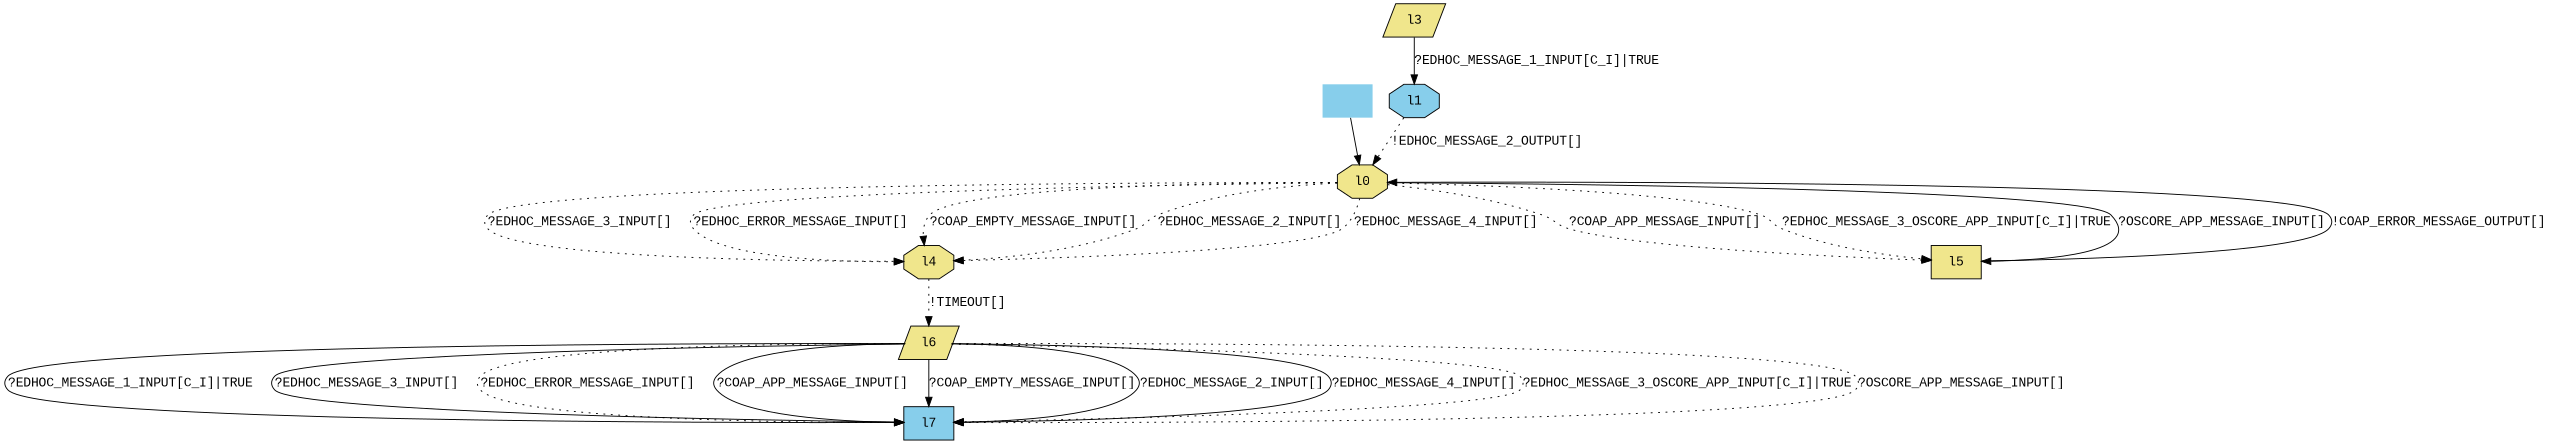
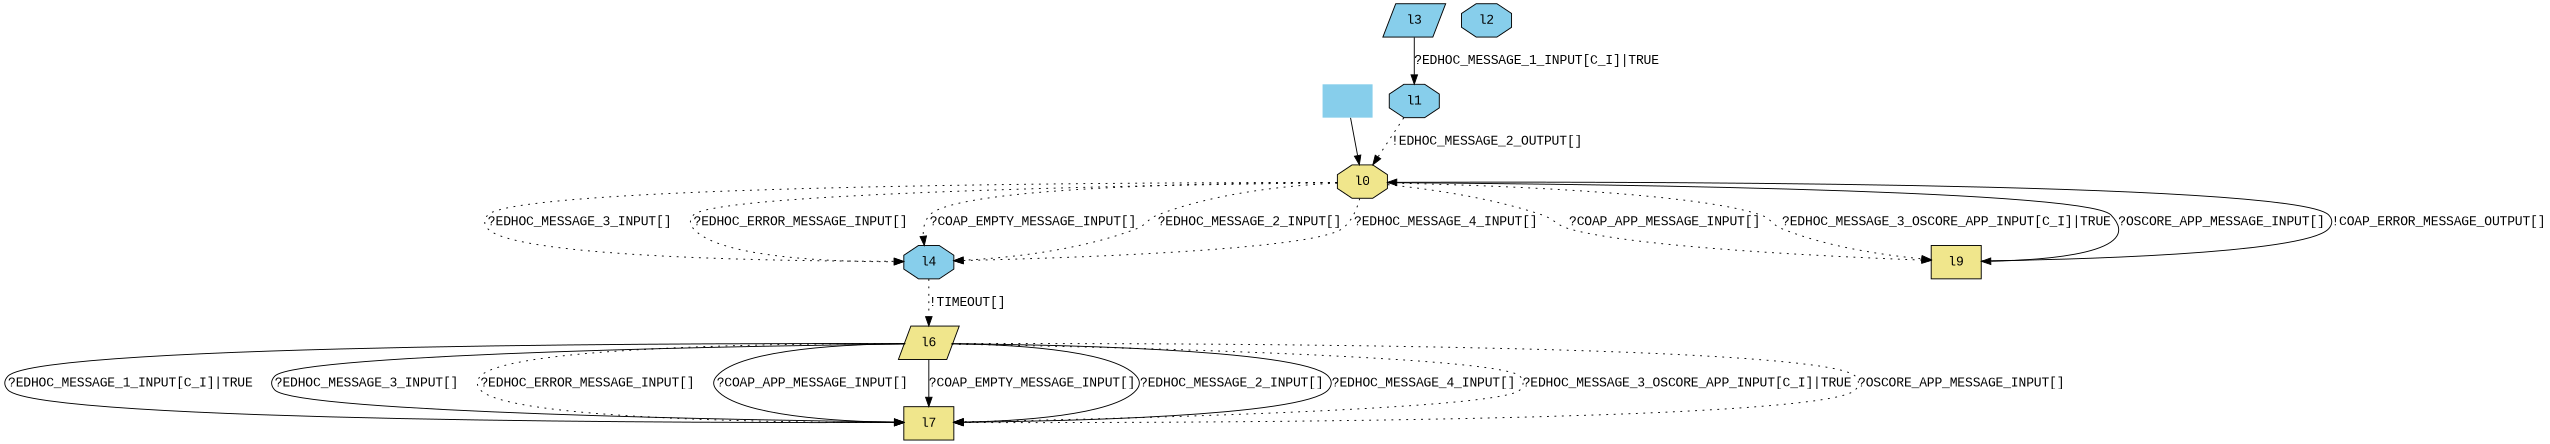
node "l3": fillcolor khaki -> skyblue
node "l2": added
node "l4": fillcolor khaki -> skyblue
node "l5": label "l5" -> "l9"
node "l7": fillcolor skyblue -> khaki
